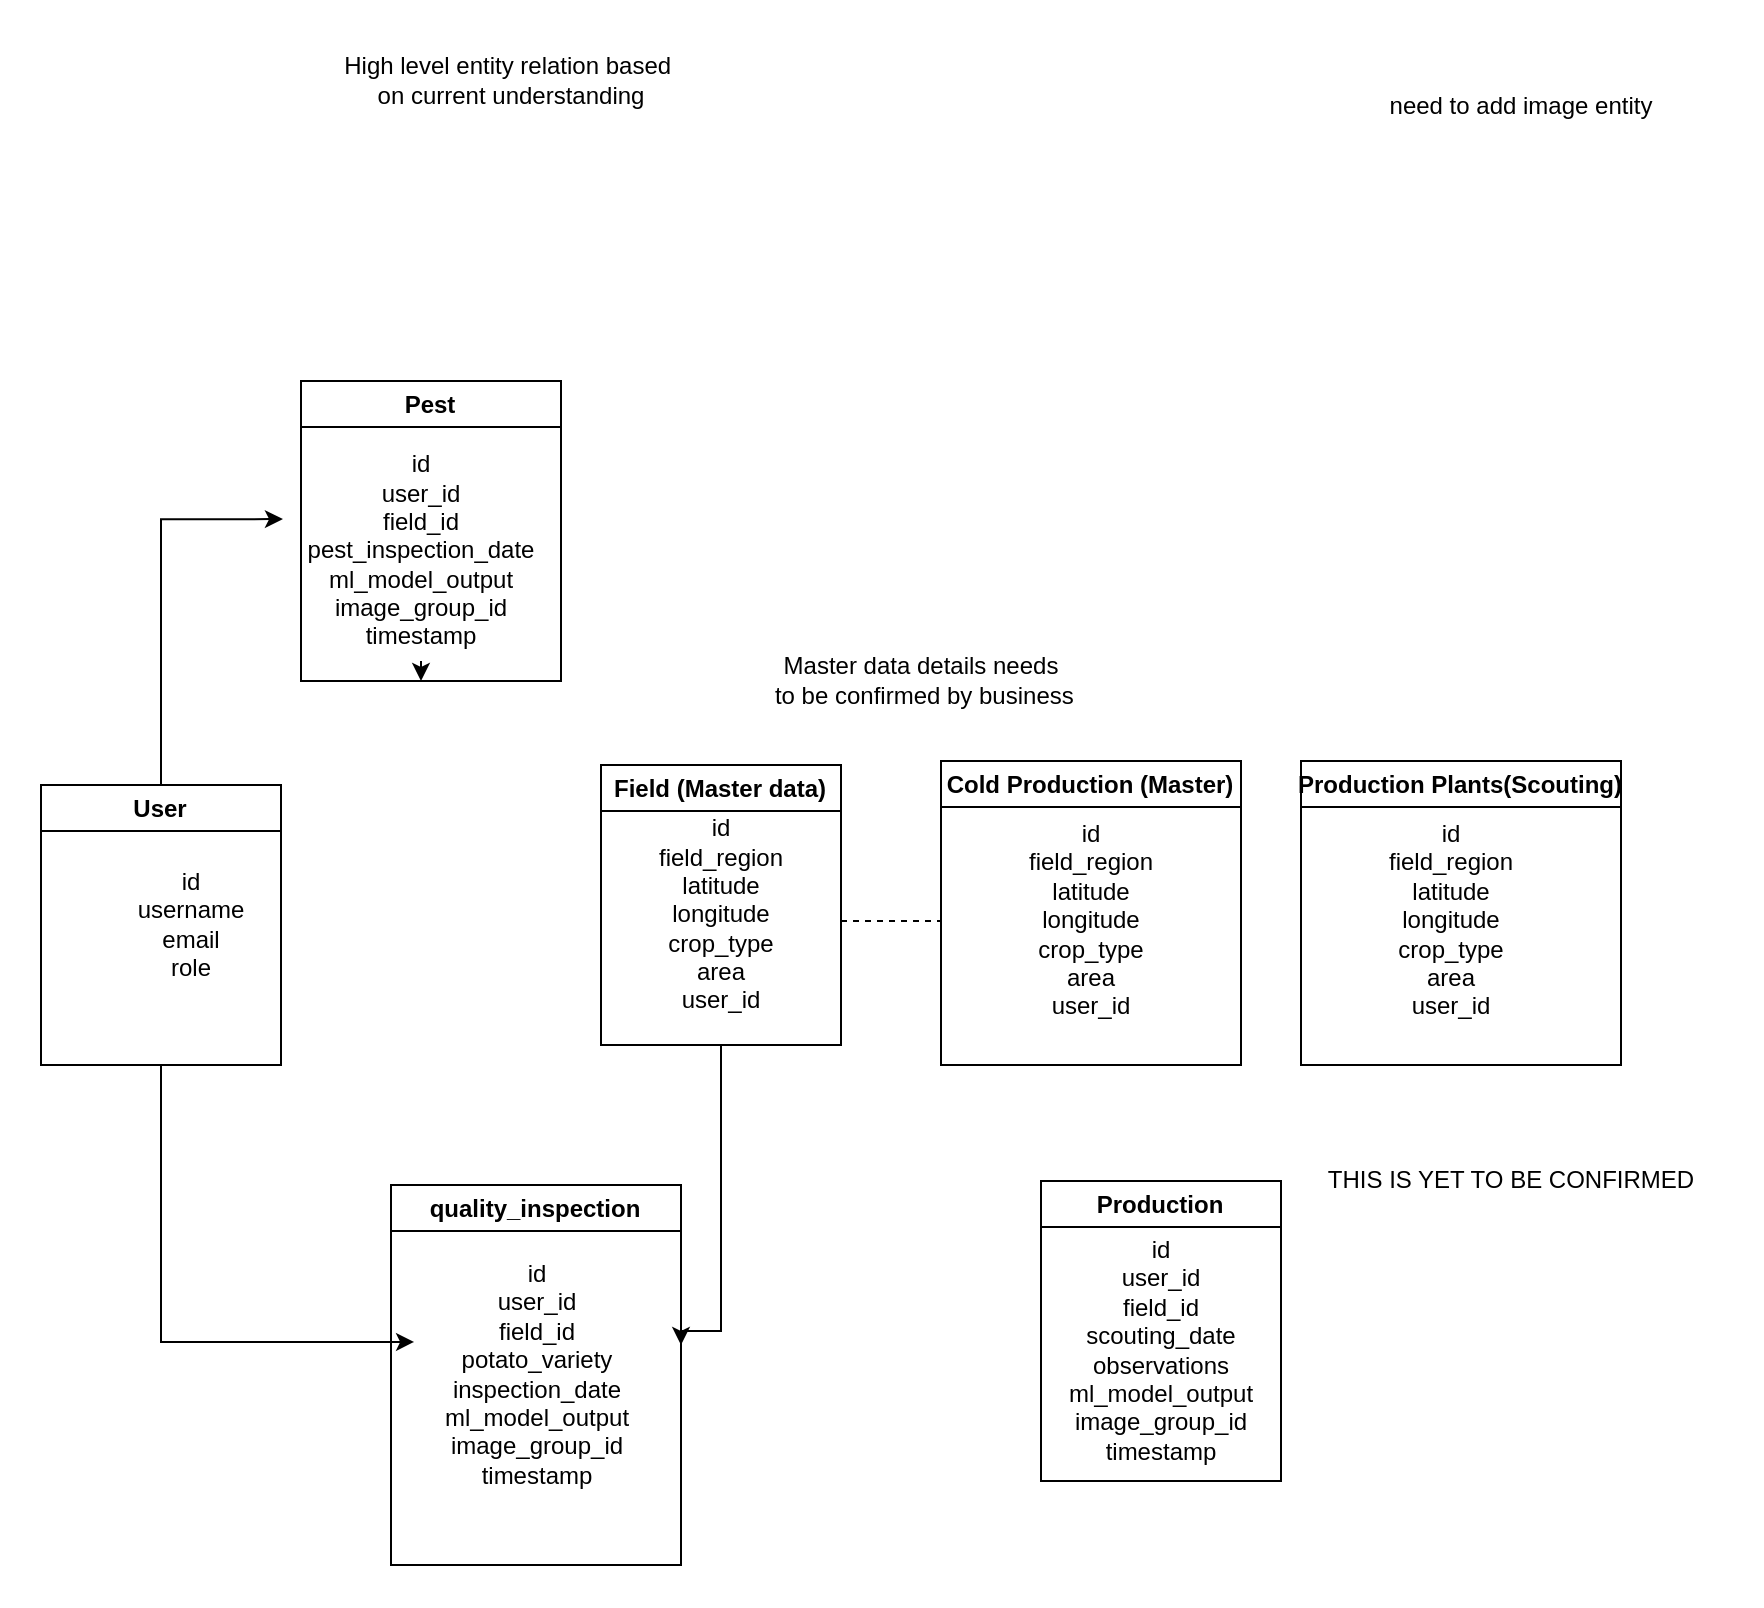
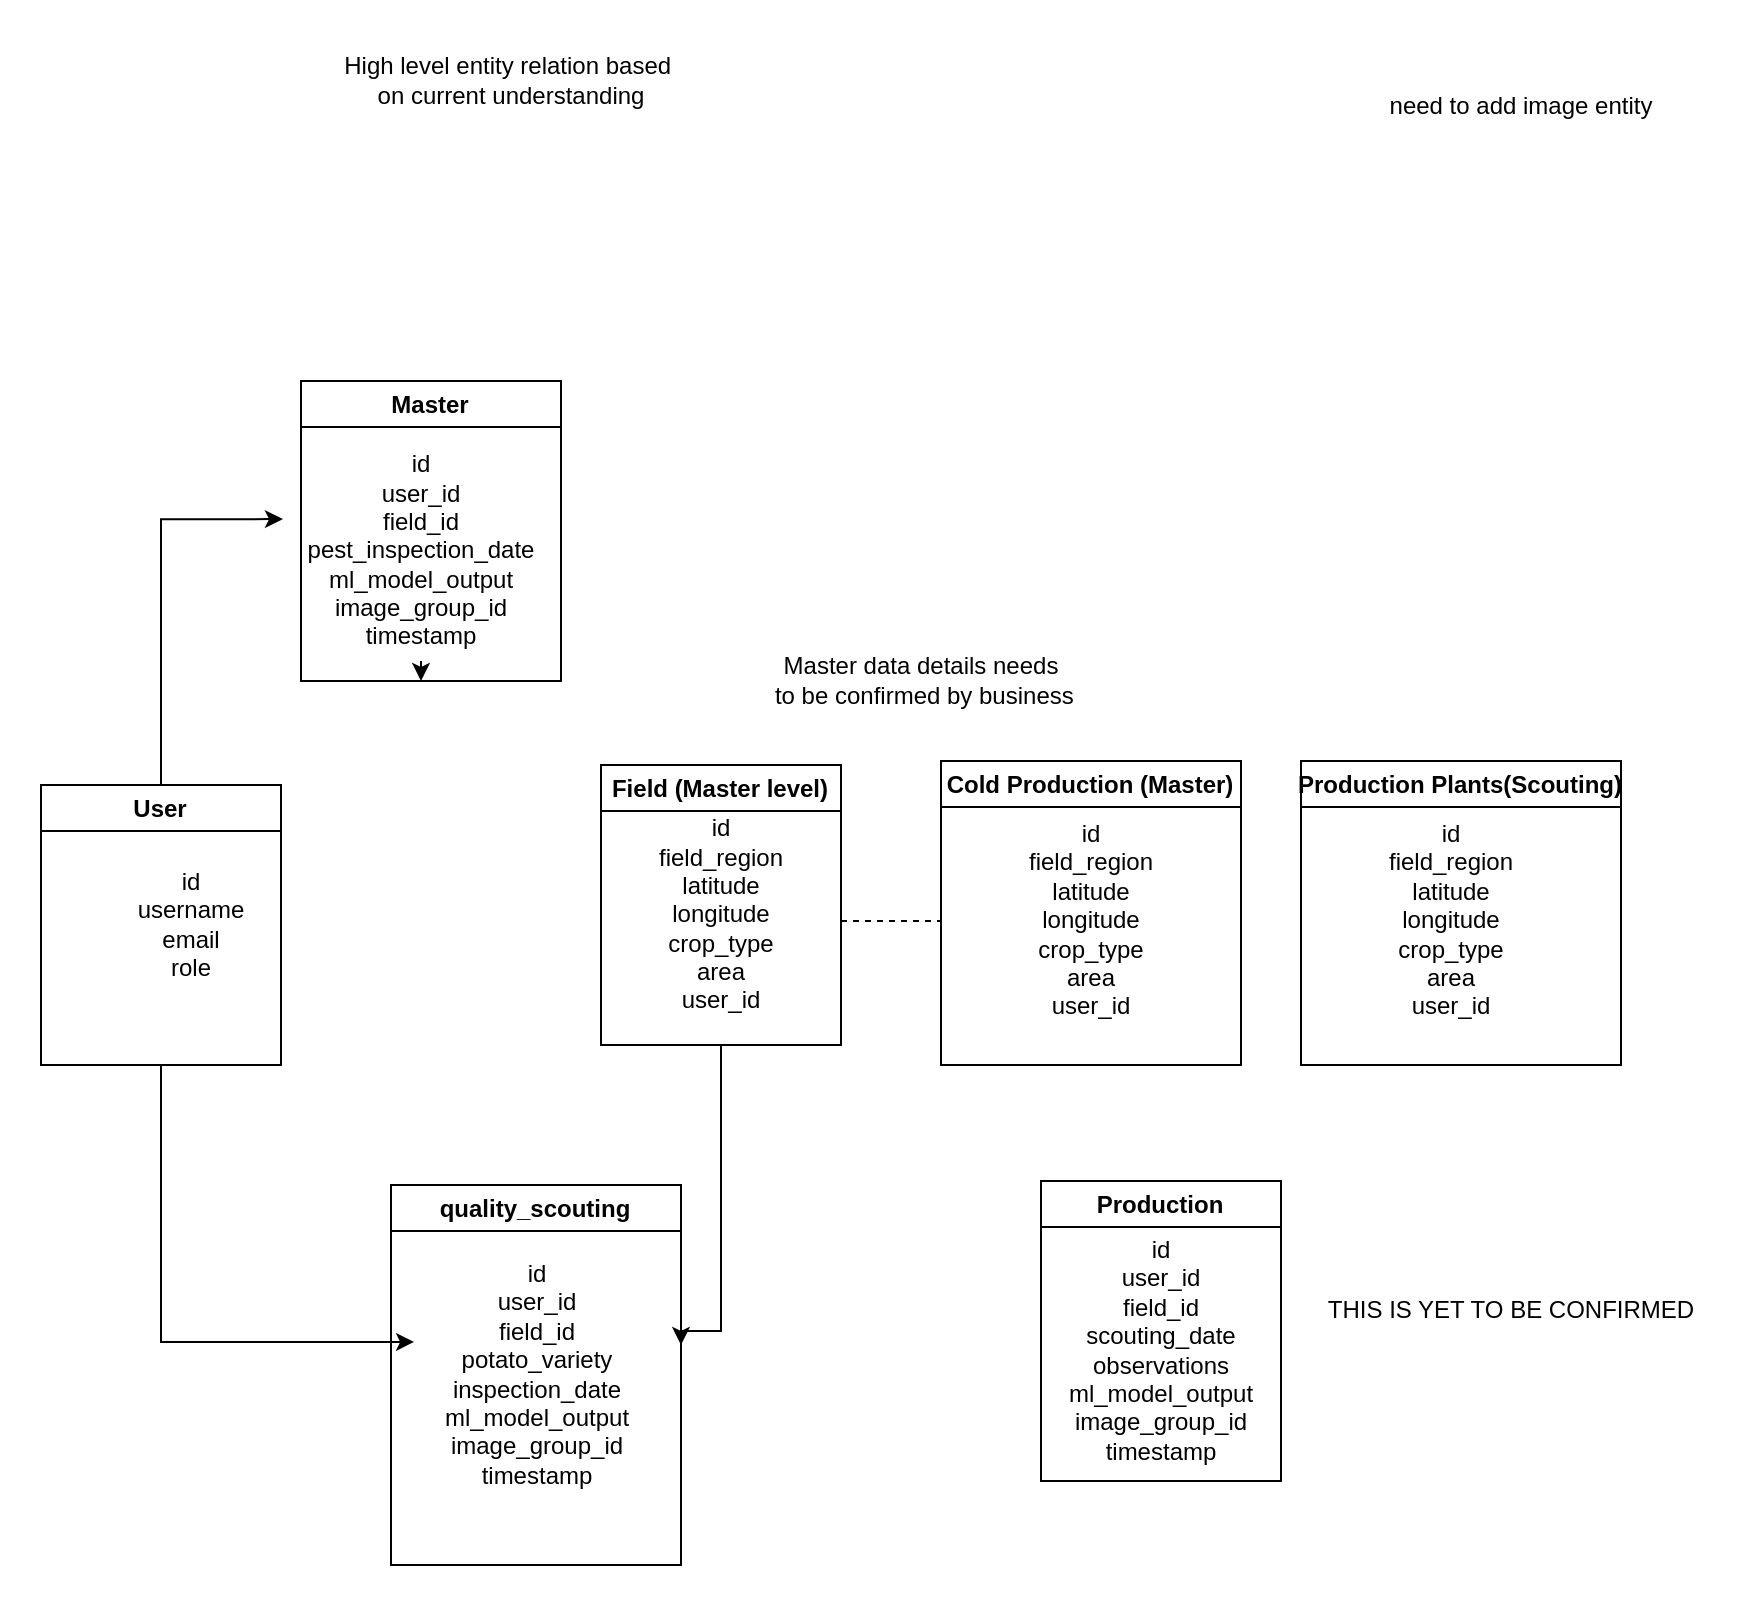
node "Pest": label "Pest" -> "Master"
node "Field (Master data)": label "Field (Master data)" -> "Field (Master level)"
node "THIS IS YET TO BE CONFIRMED": moved (1511, 1181) -> (1511, 1311)
node "quality_inspection": label "quality_inspection" -> "quality_scouting"
